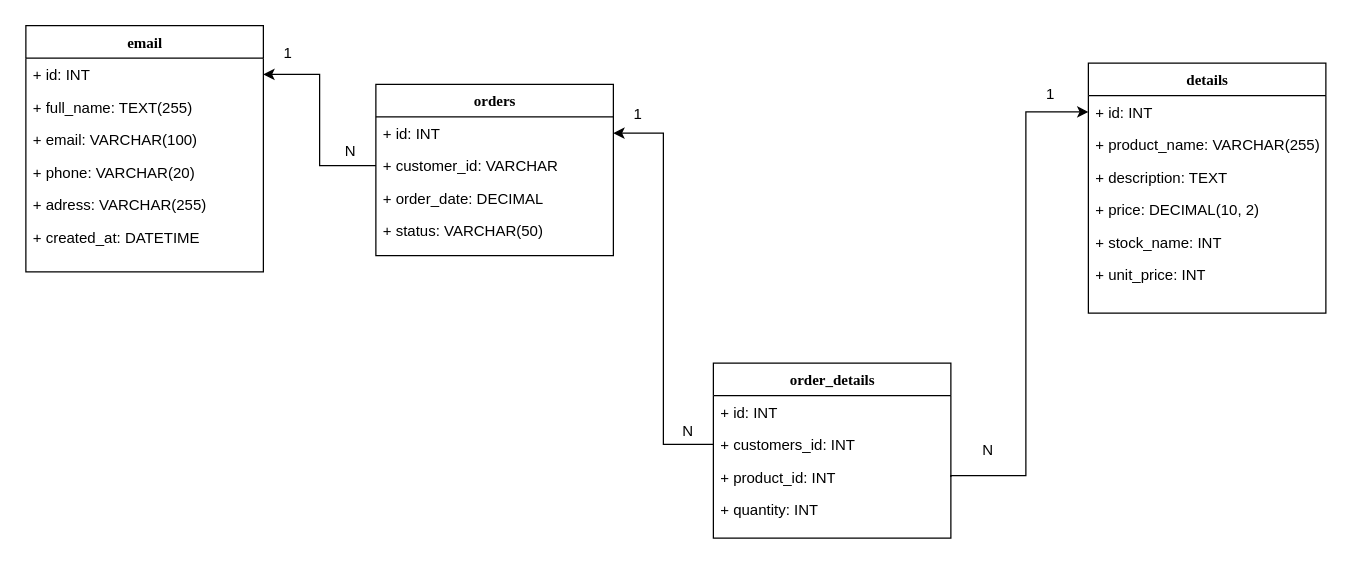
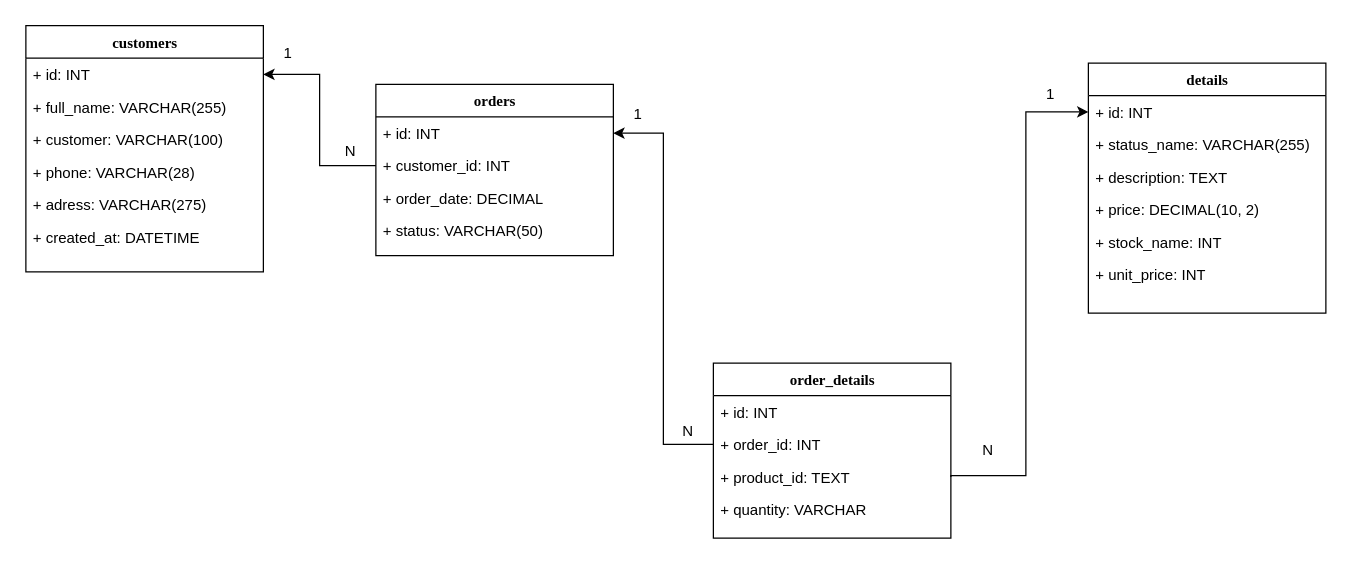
node "email": label "email" -> "customers"
node "+ full_name: TEXT(255)": label "+ full_name: TEXT(255)" -> "+ full_name: VARCHAR(255)"
node "+ email: VARCHAR(100)": label "+ email: VARCHAR(100)" -> "+ customer: VARCHAR(100)"
node "+ product_name: VARCHAR(255)": label "+ product_name: VARCHAR(255)" -> "+ status_name: VARCHAR(255)"
node "+ customer_id: VARCHAR": label "+ customer_id: VARCHAR" -> "+ customer_id: INT"
node "+ phone: VARCHAR(20)": label "+ phone: VARCHAR(20)" -> "+ phone: VARCHAR(28)"
node "+ adress: VARCHAR(255)": label "+ adress: VARCHAR(255)" -> "+ adress: VARCHAR(275)"
node "+ customers_id: INT": label "+ customers_id: INT" -> "+ order_id: INT"
node "+ product_id: INT": label "+ product_id: INT" -> "+ product_id: TEXT"
node "+ quantity: INT": label "+ quantity: INT" -> "+ quantity: VARCHAR"
